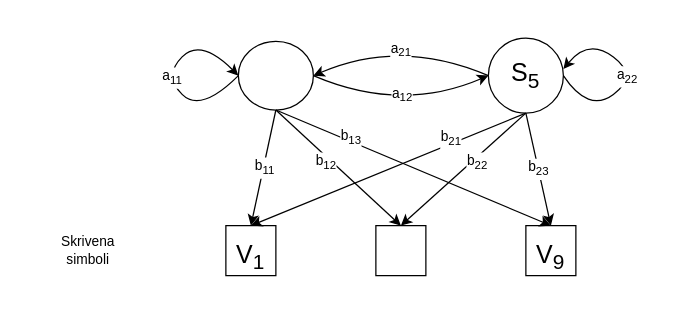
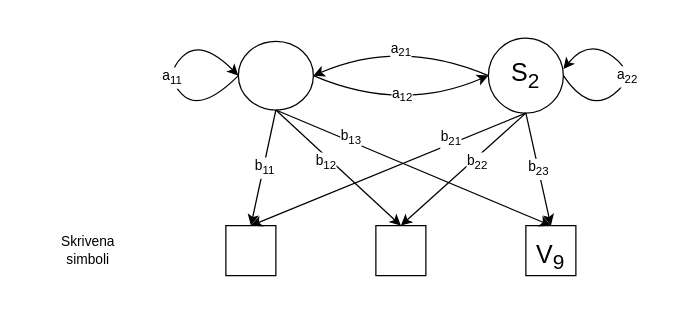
node "S5": label "S5" -> "S2"
node "V1": removed
